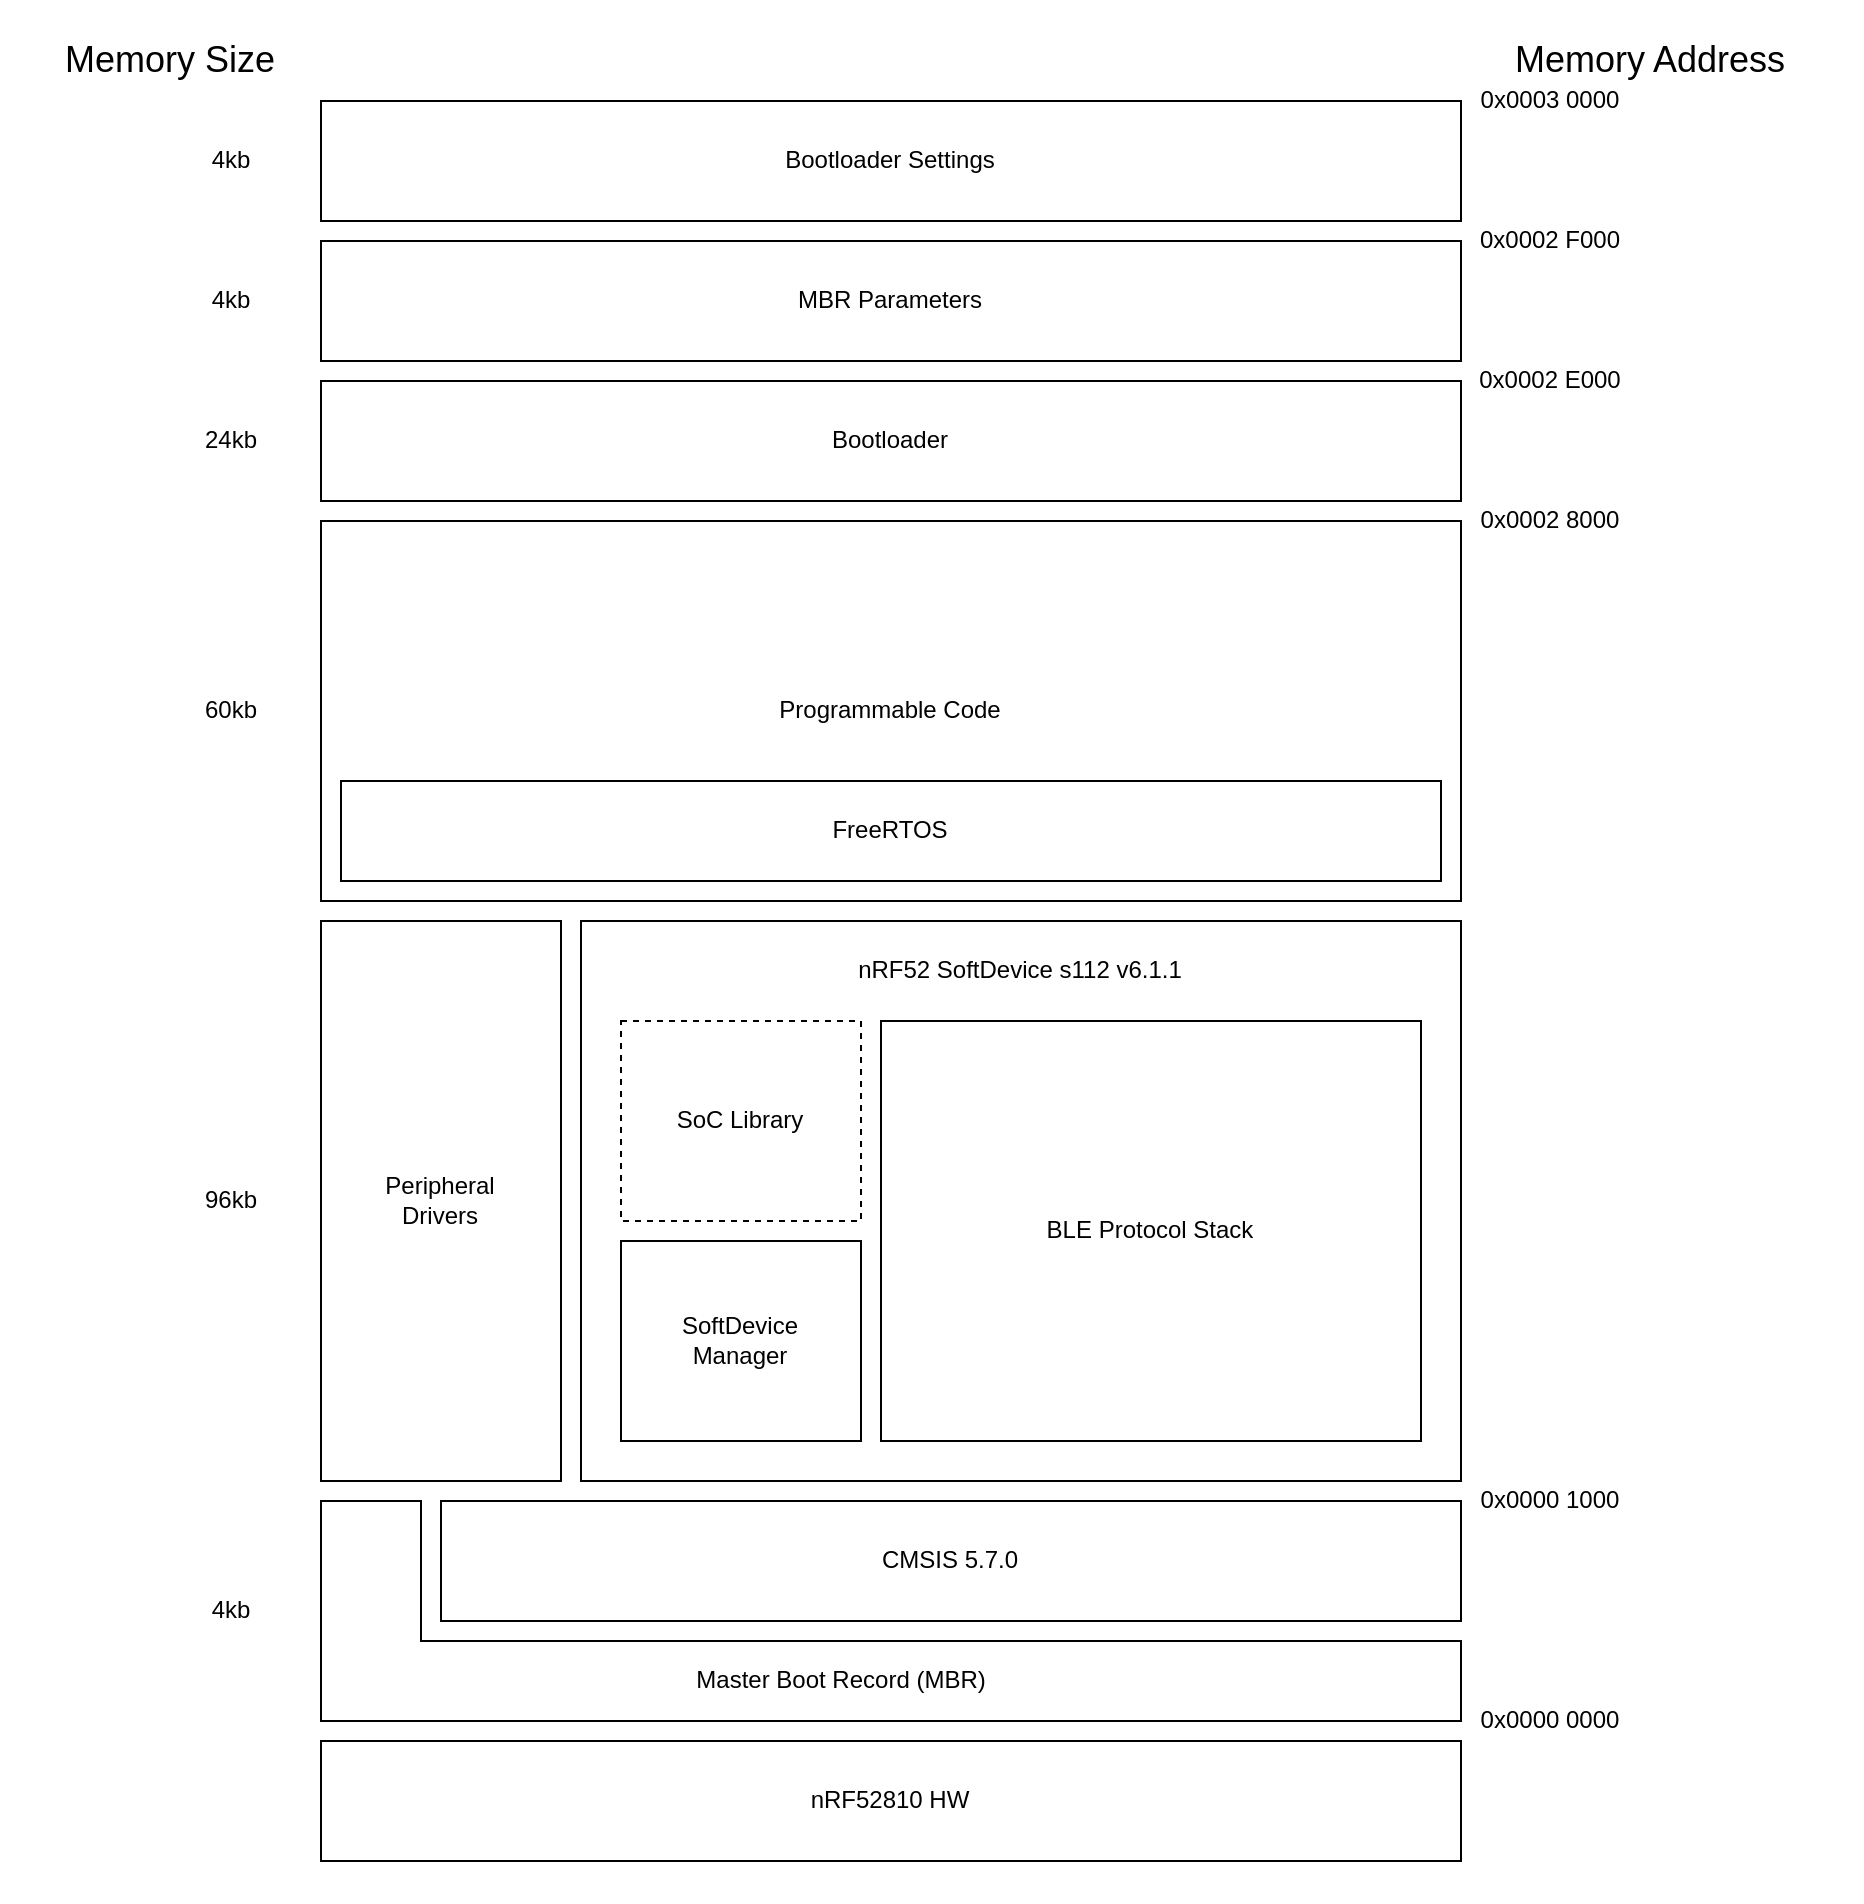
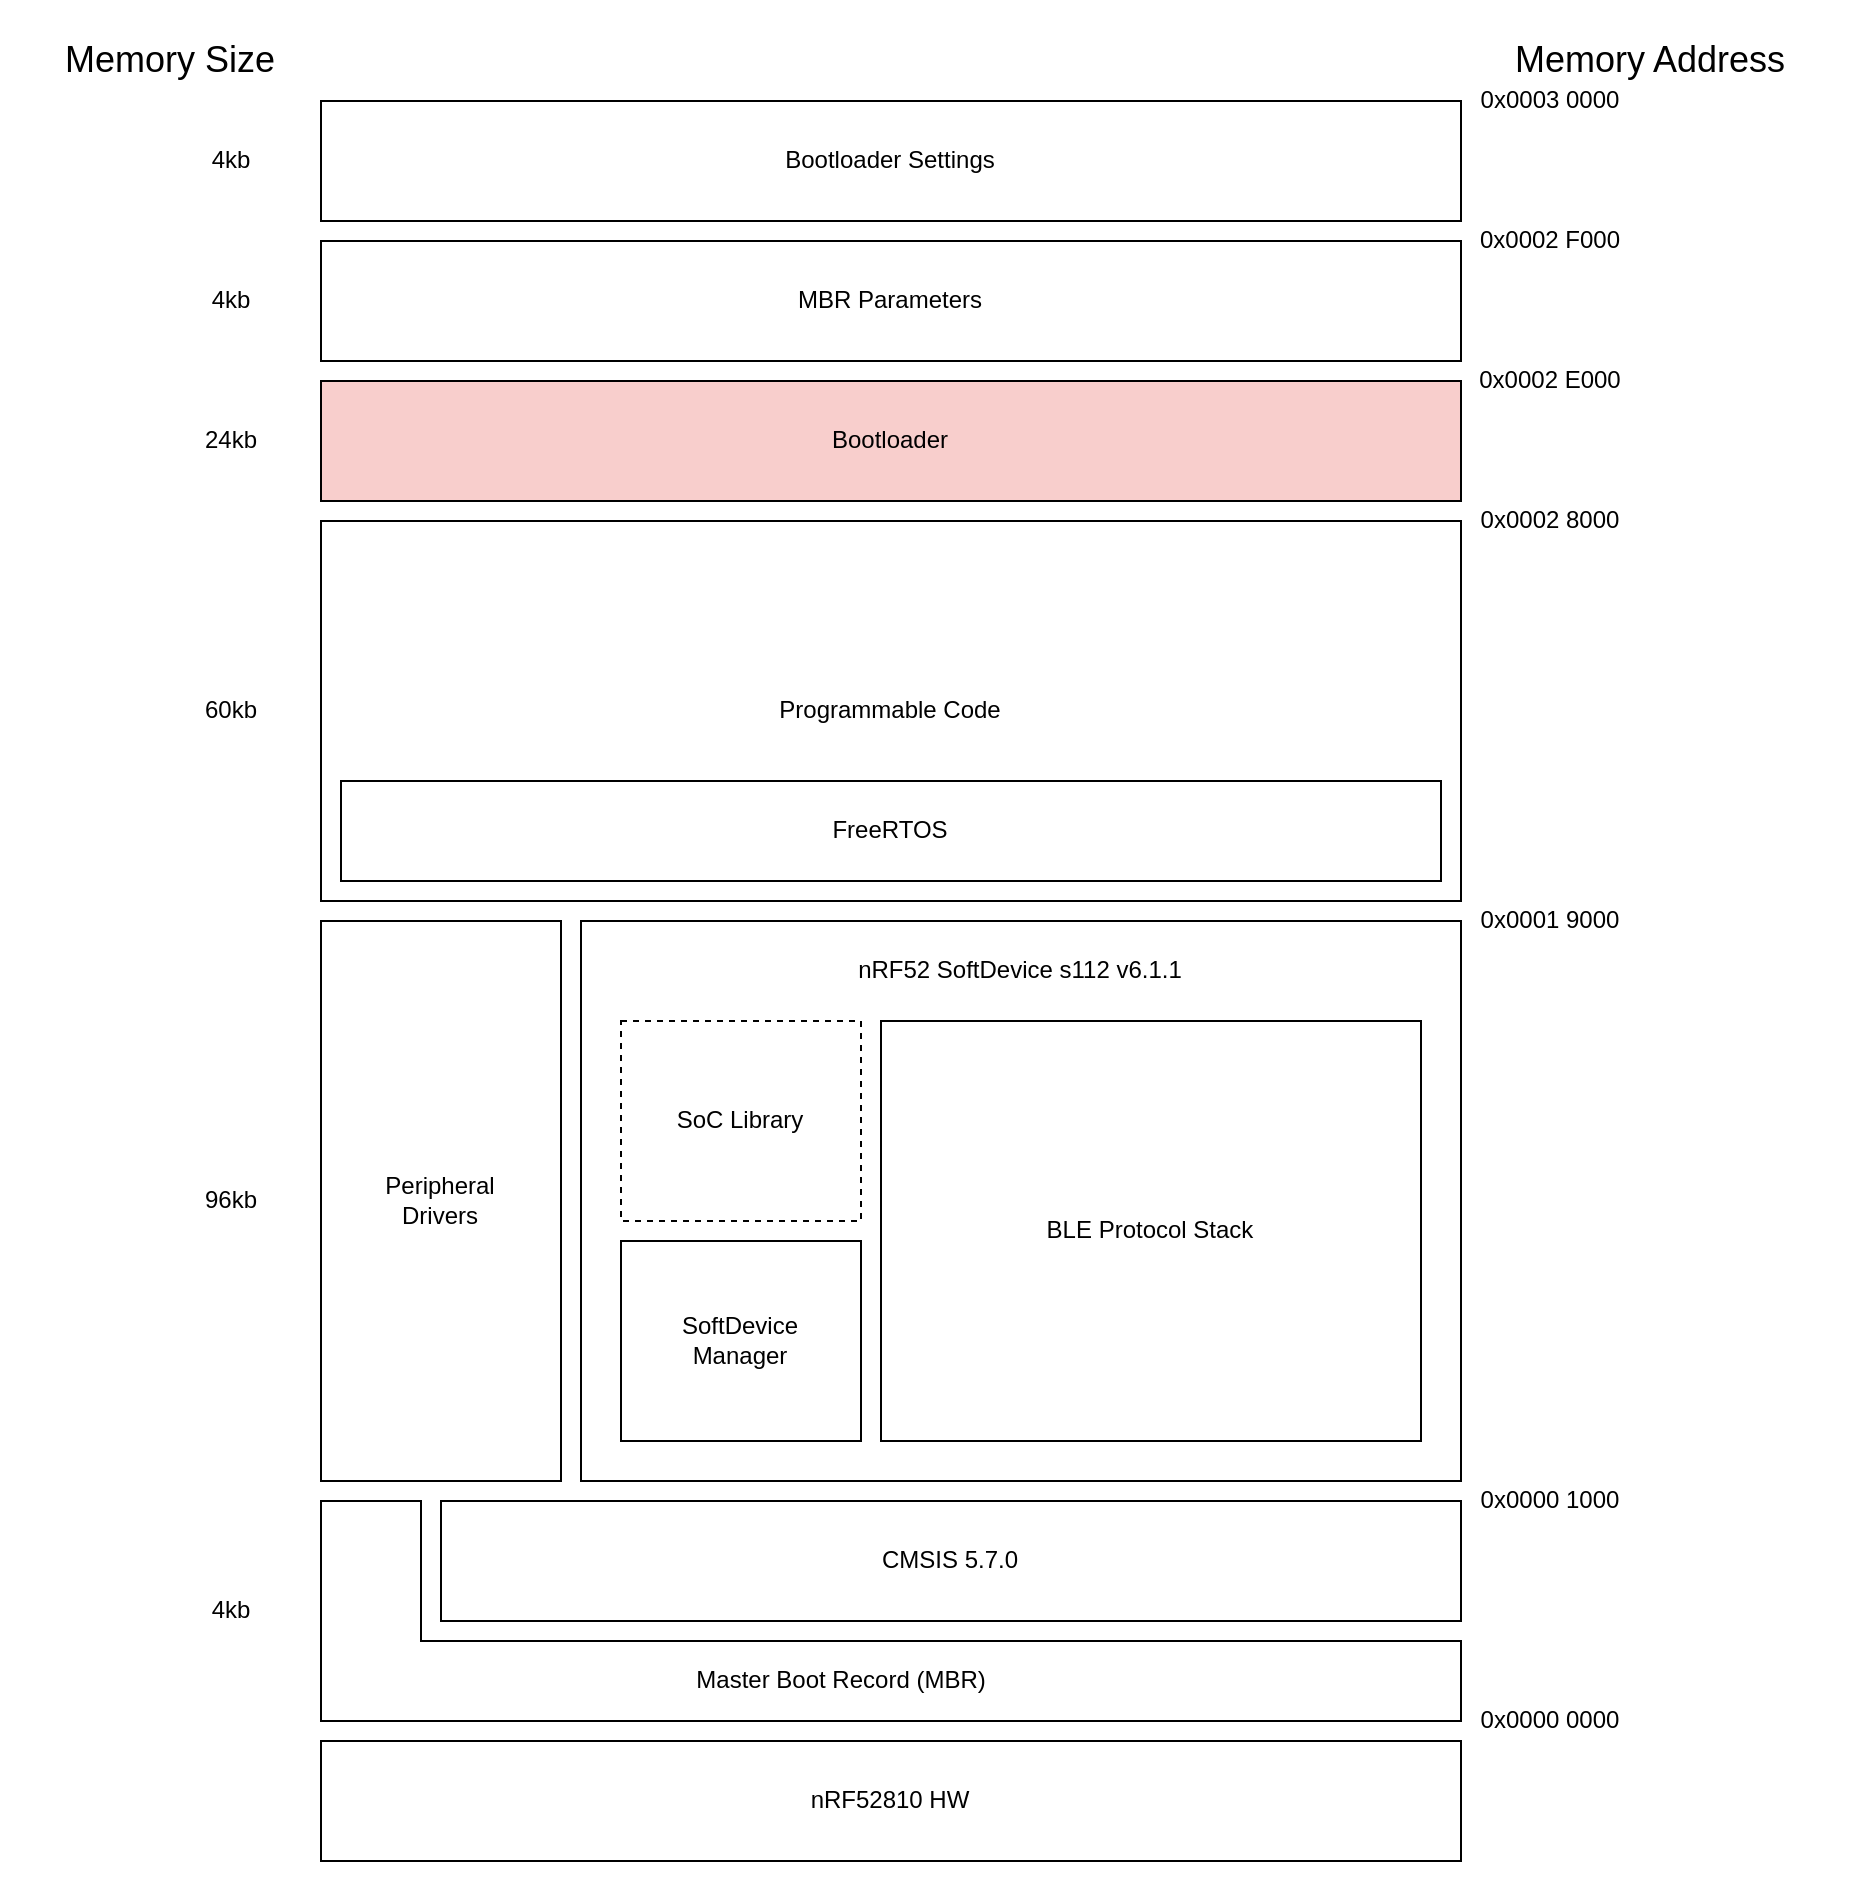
node "Bootloader": fillcolor #ffffff -> #f8cecc
node "0x0001 9000": added
